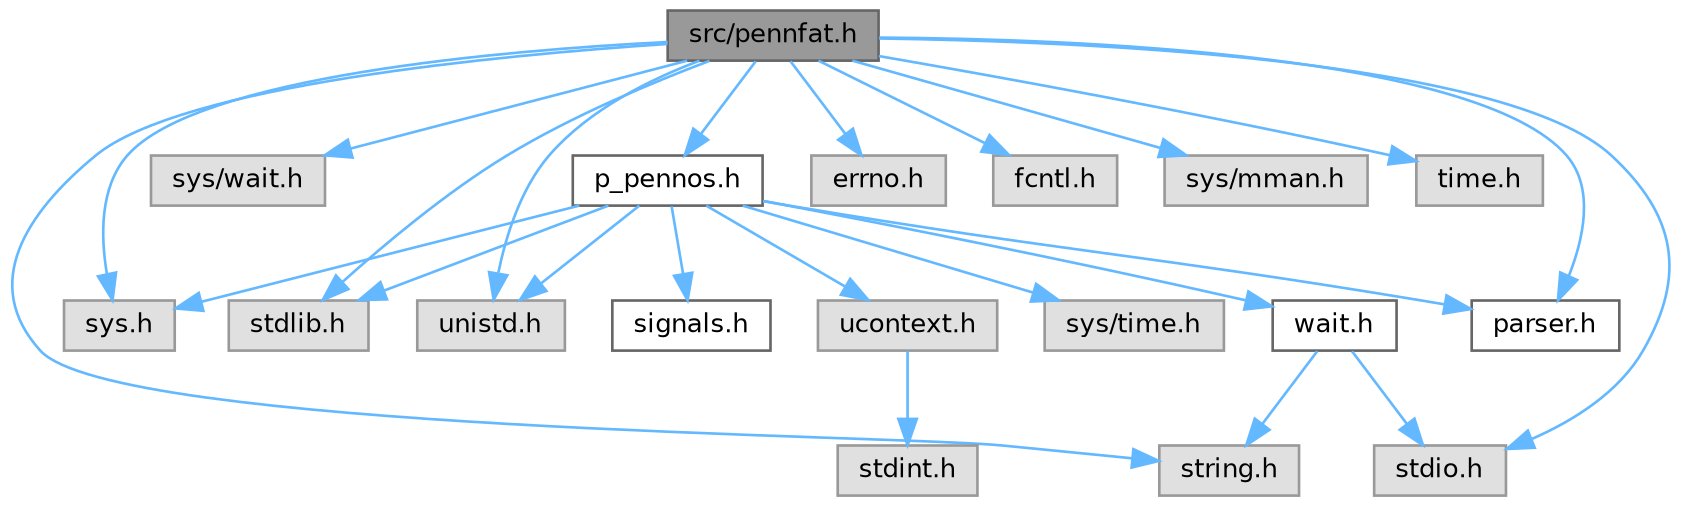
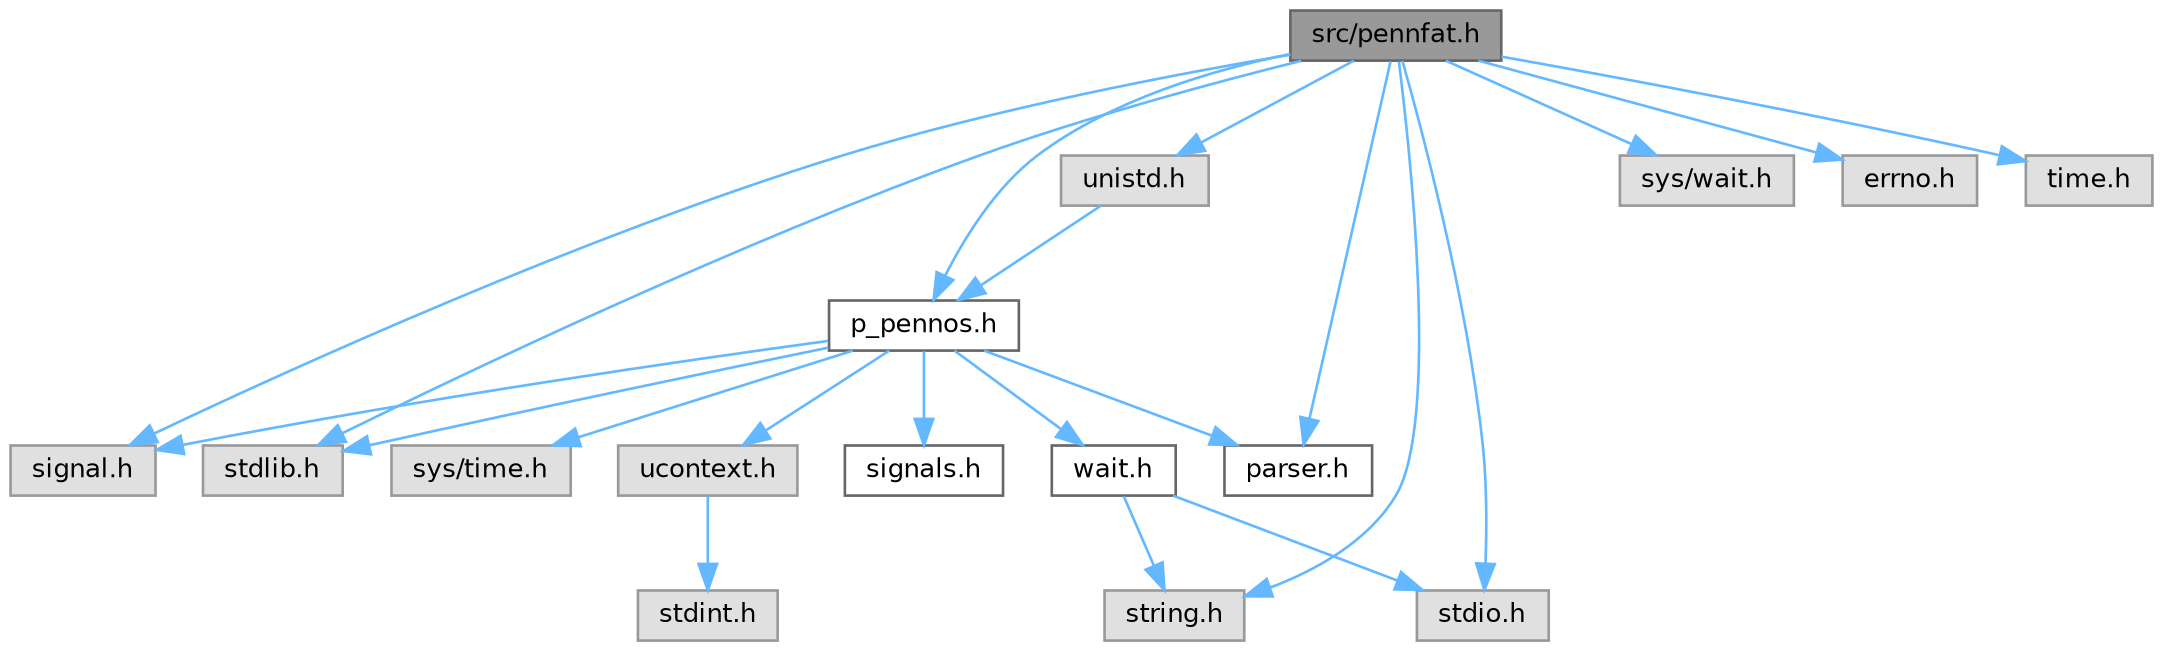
node "fcntl.h": removed
node "sys/mman.h": removed
edge "p_pennos.h" -> "unistd.h": reversed
node "sys.h": label "sys.h" -> "signal.h"
